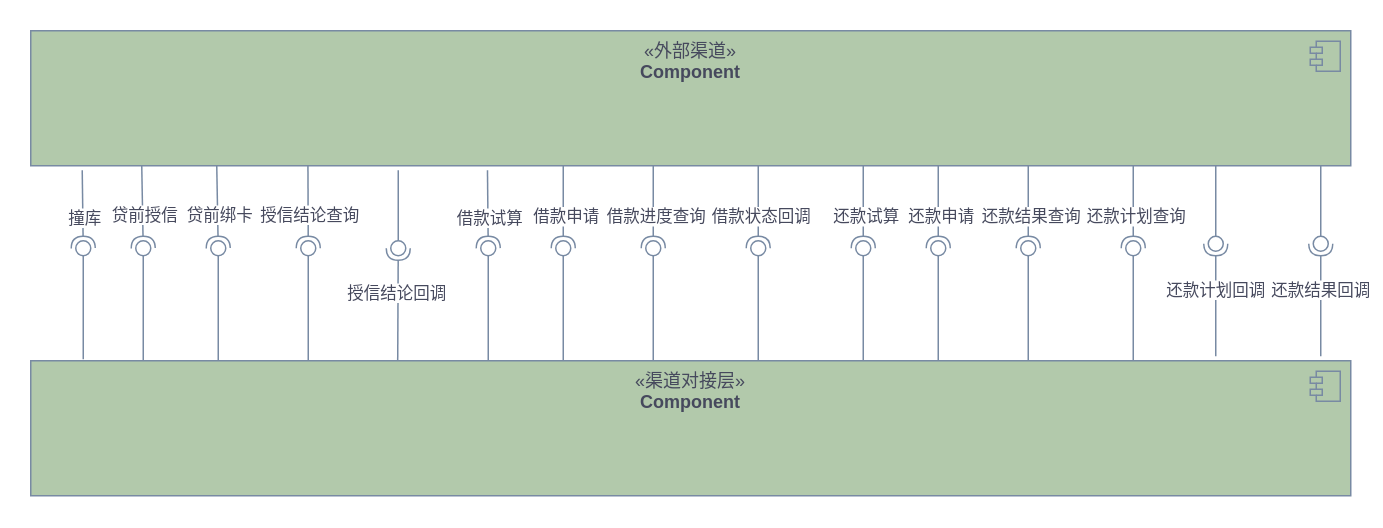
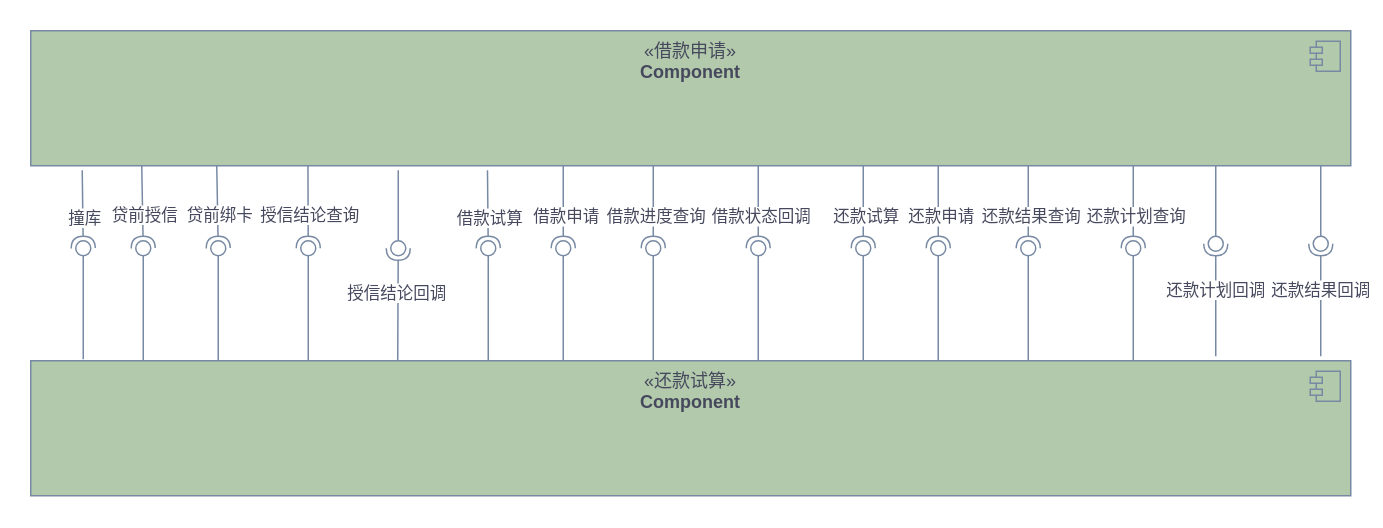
node "«外部渠道» Component": label "«外部渠道» Component" -> "«借款申请» Component"
node "«渠道对接层» Component": label "«渠道对接层» Component" -> "«还款试算» Component"
